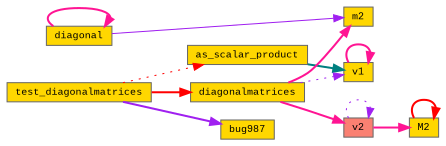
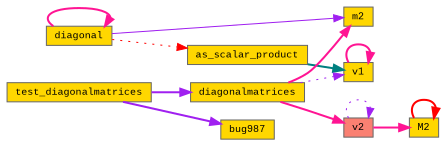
edge "test_diagonalmatrices" -> "as_scalar_product": now "diagonal" -> "as_scalar_product"
edge "test_diagonalmatrices" -> "diagonalmatrices": color red -> purple
